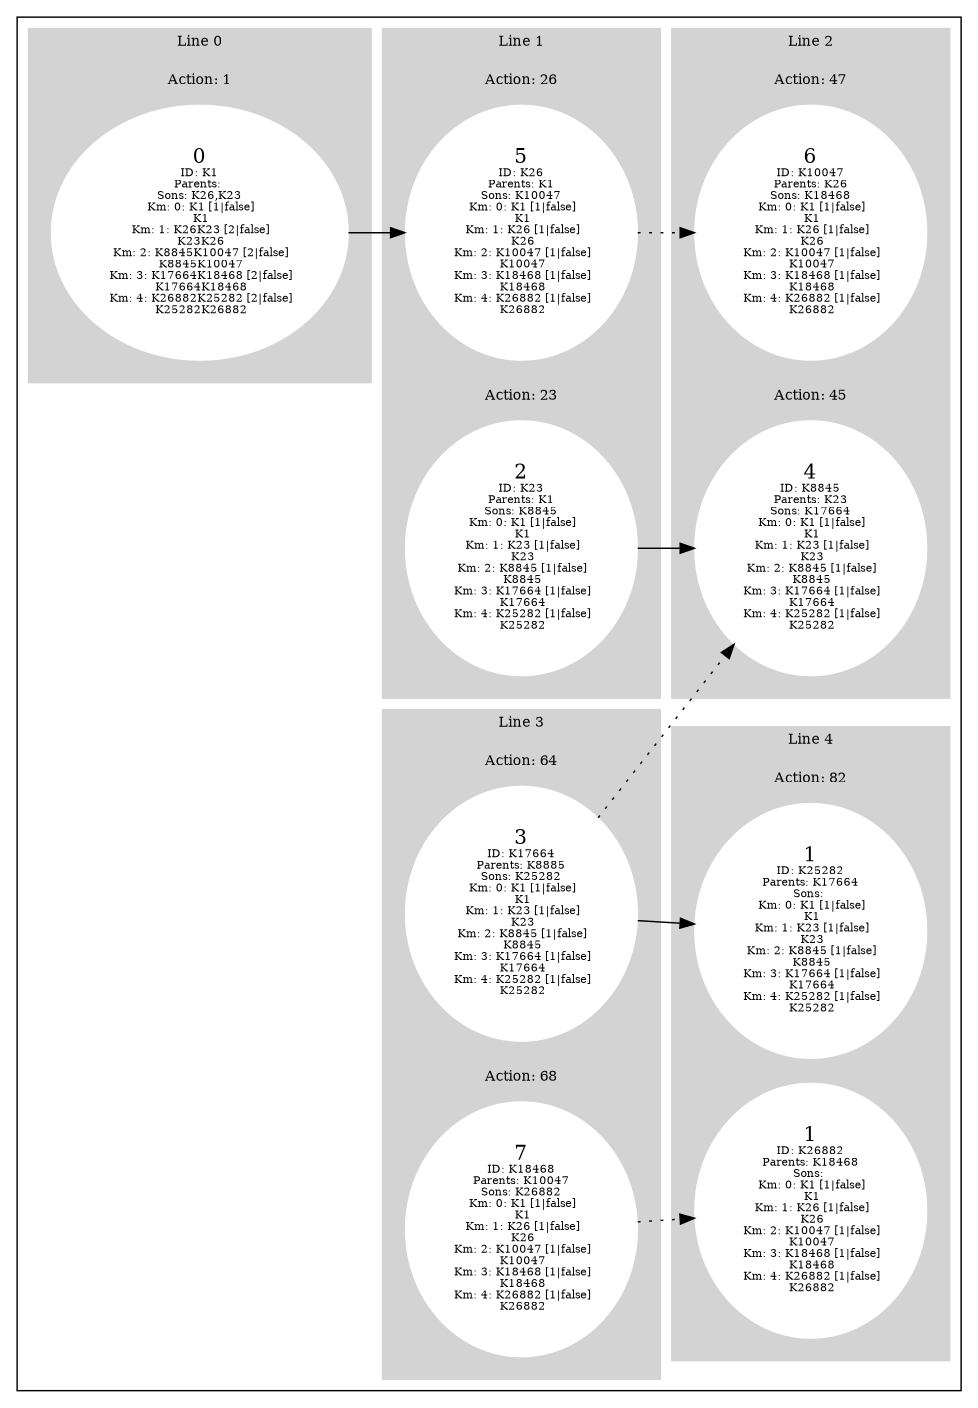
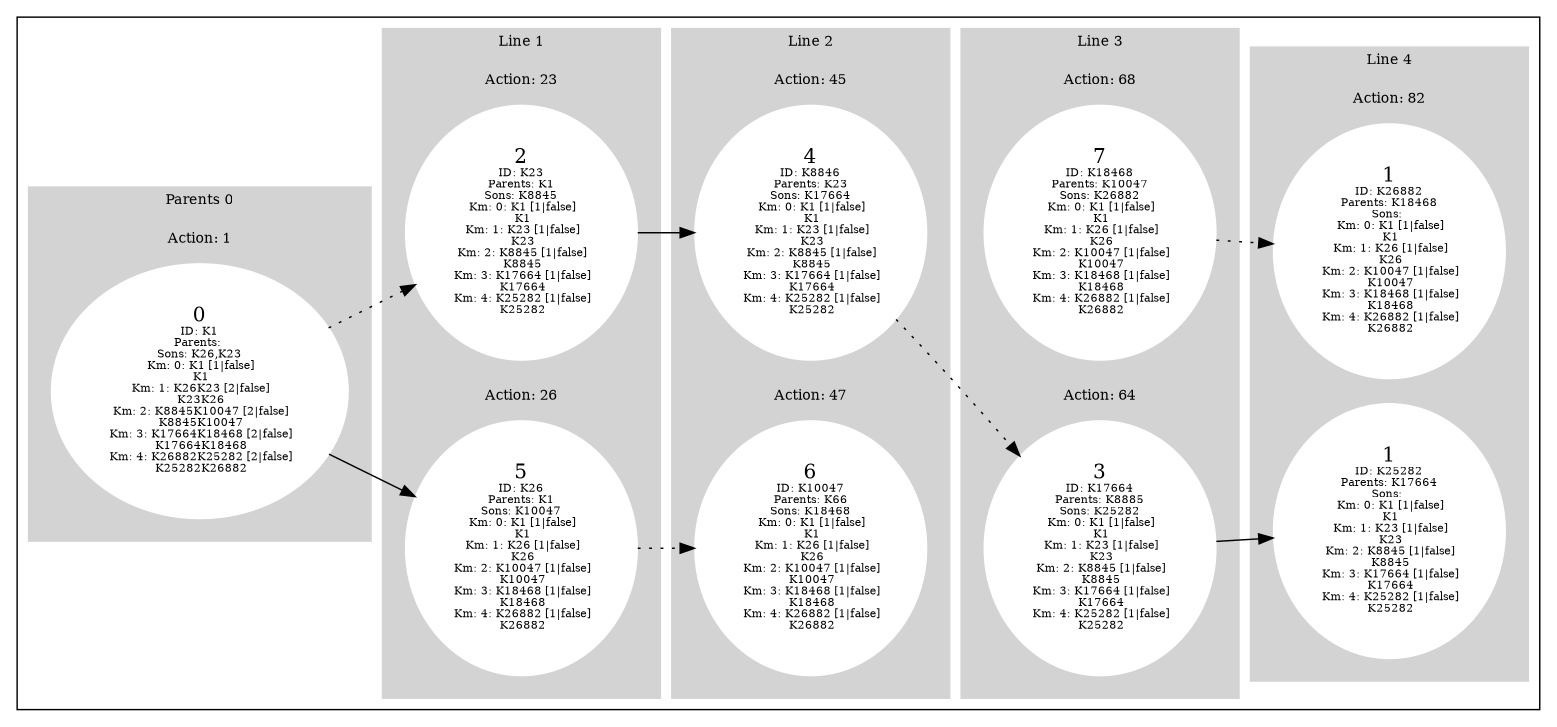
cluster "Line 0": label "Line 0" -> "Parents 0"
node "6": text "Parents: K26" -> "Parents: K66"
edge "0" -> "2": added
node "4": text "ID: K8845" -> "ID: K8846"
edge "3" -> "4": reversed
